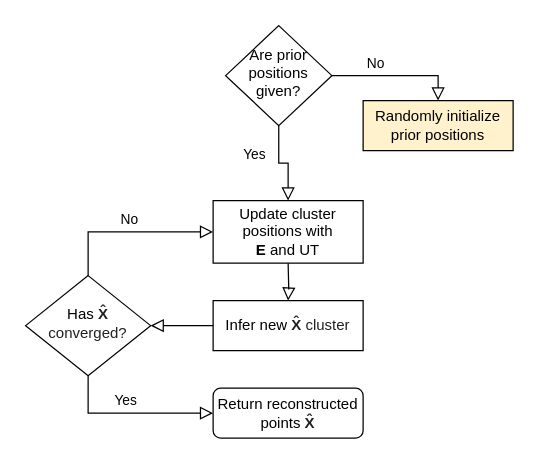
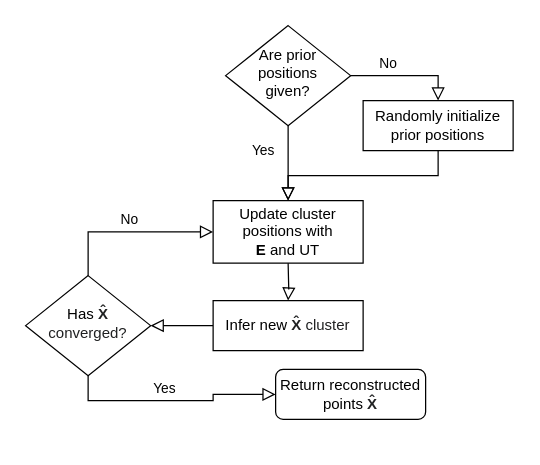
node "Are prior positions given?": size 106x100 -> 125x100
node "Randomly initialize prior positions": fillcolor #fff2cc -> #ffffff
edge "Randomly initialize prior positions" -> "Update cluster positions with E and UT": added
node "Return reconstructed points X̂": moved (288, 413) -> (351, 394)
